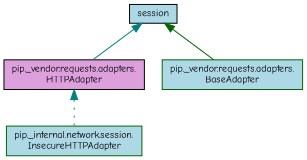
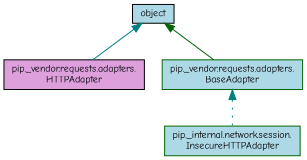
node "session": label "session" -> "object"
edge "pip._internal.network.session. InsecureHTTPAdapter" -> "pip._vendor.requests.adapters. HTTPAdapter": now "pip._internal.network.session. InsecureHTTPAdapter" -> "pip._vendor.requests.adapters. BaseAdapter"
